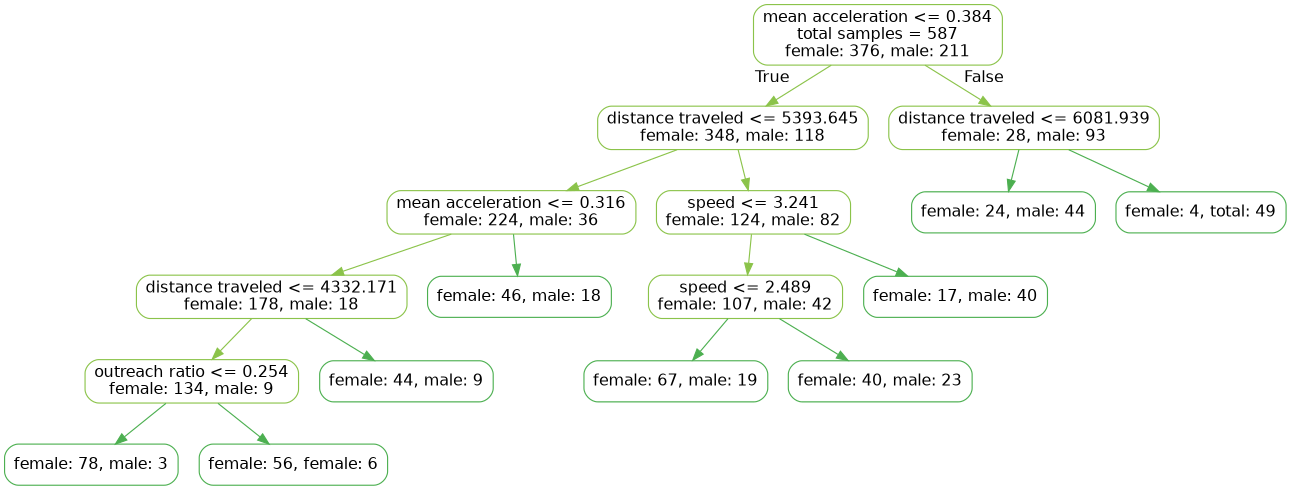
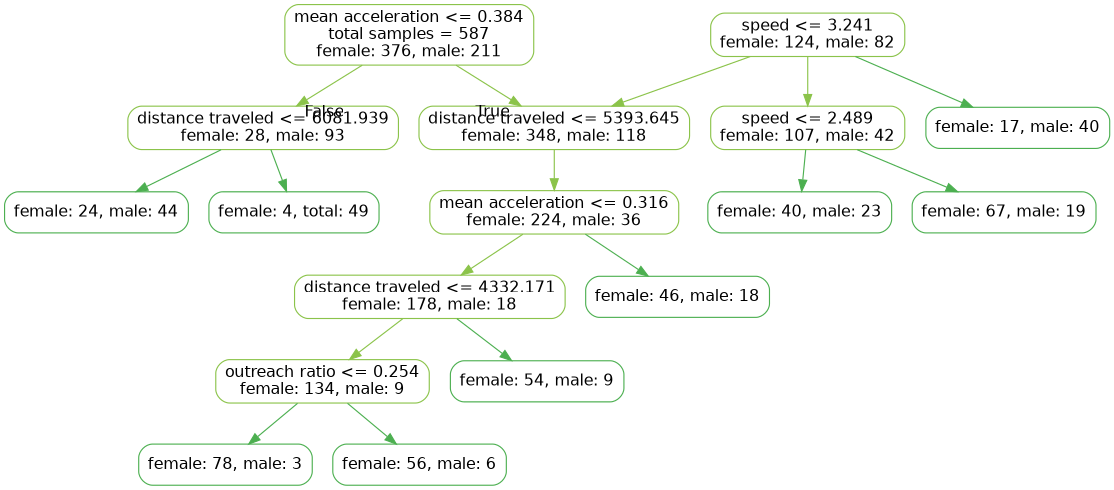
edge "distance traveled <= 5393.645 female: 348, male: 118" -> "speed <= 3.241 female: 124, male: 82": reversed
node "female: 44, male: 9": label "female: 44, male: 9" -> "female: 54, male: 9"
node "female: 56, female: 6": label "female: 56, female: 6" -> "female: 56, male: 6"
